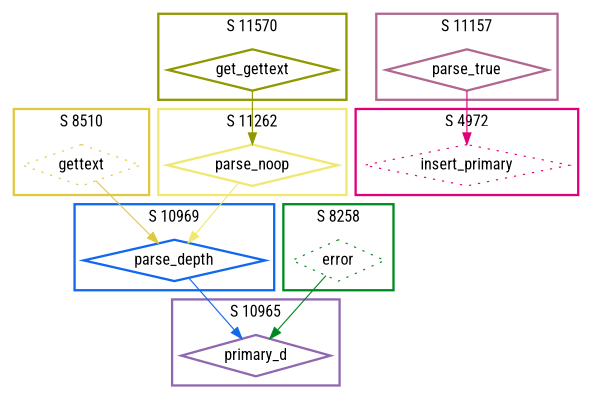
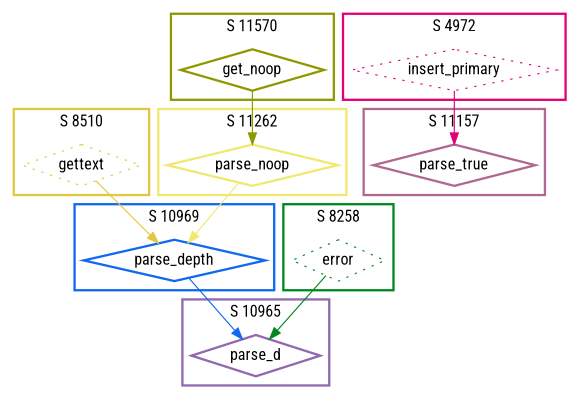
node "get_gettext": label "get_gettext" -> "get_noop"
edge "parse_true" -> "insert_primary": reversed
node "primary_d": label "primary_d" -> "parse_d"
